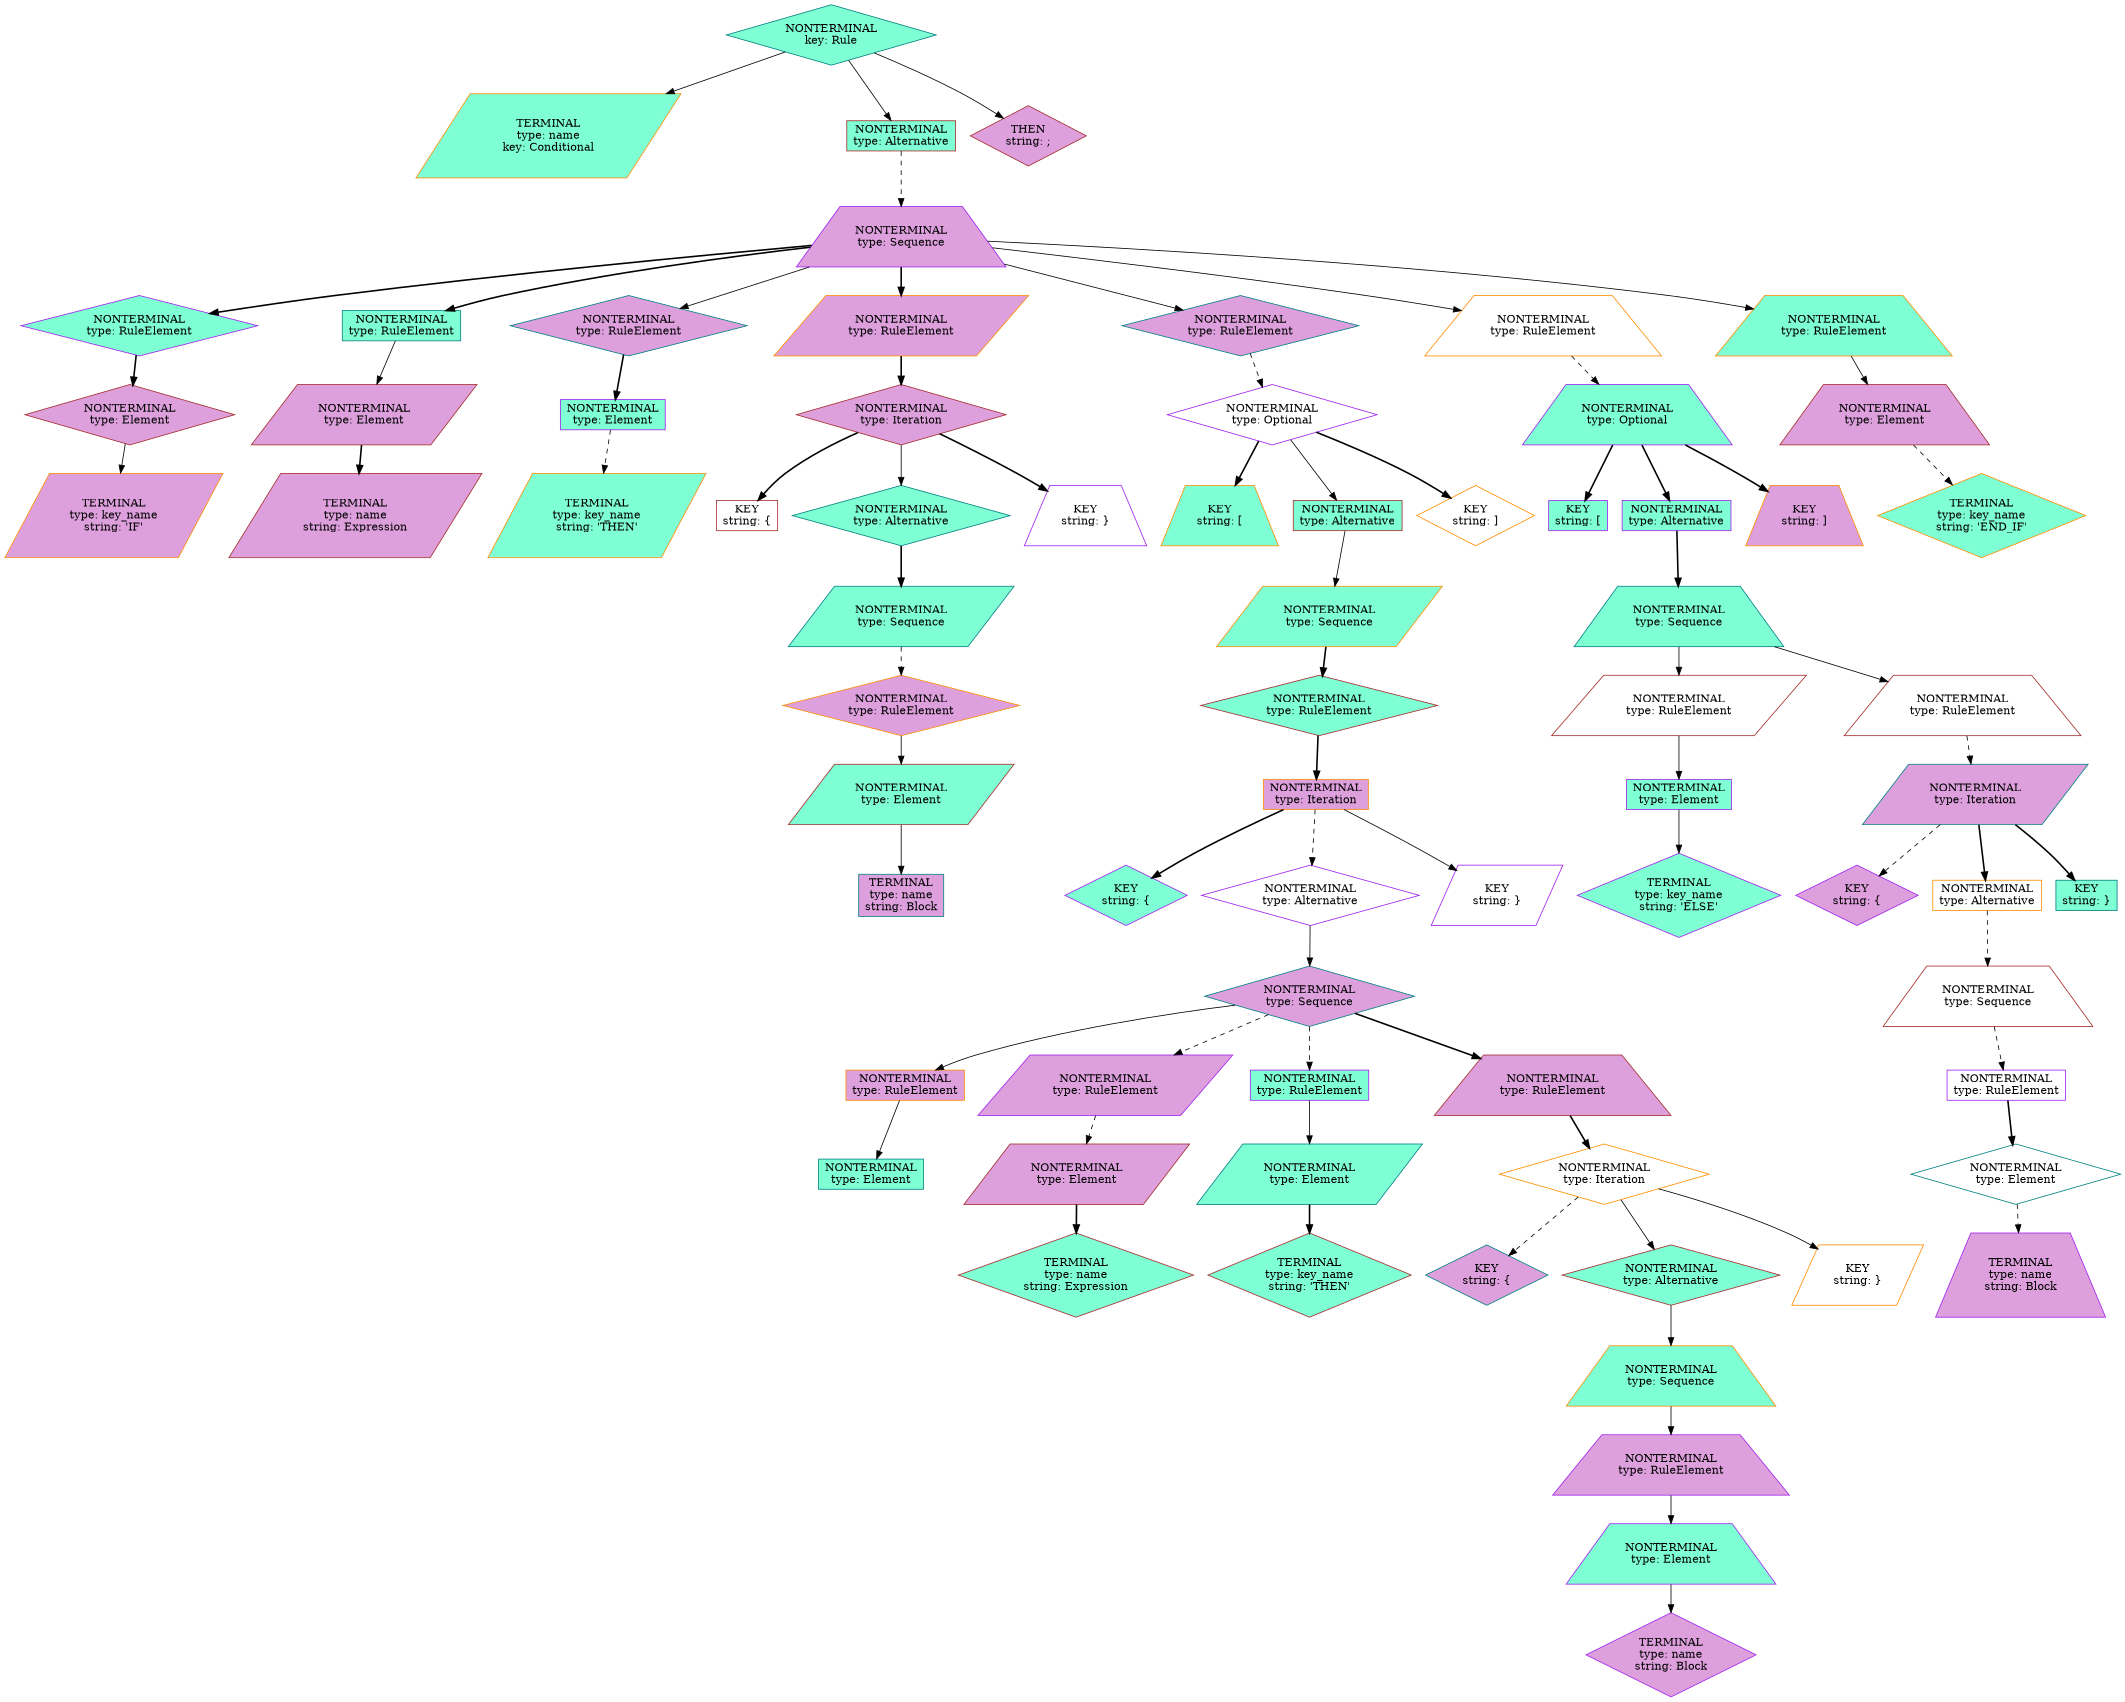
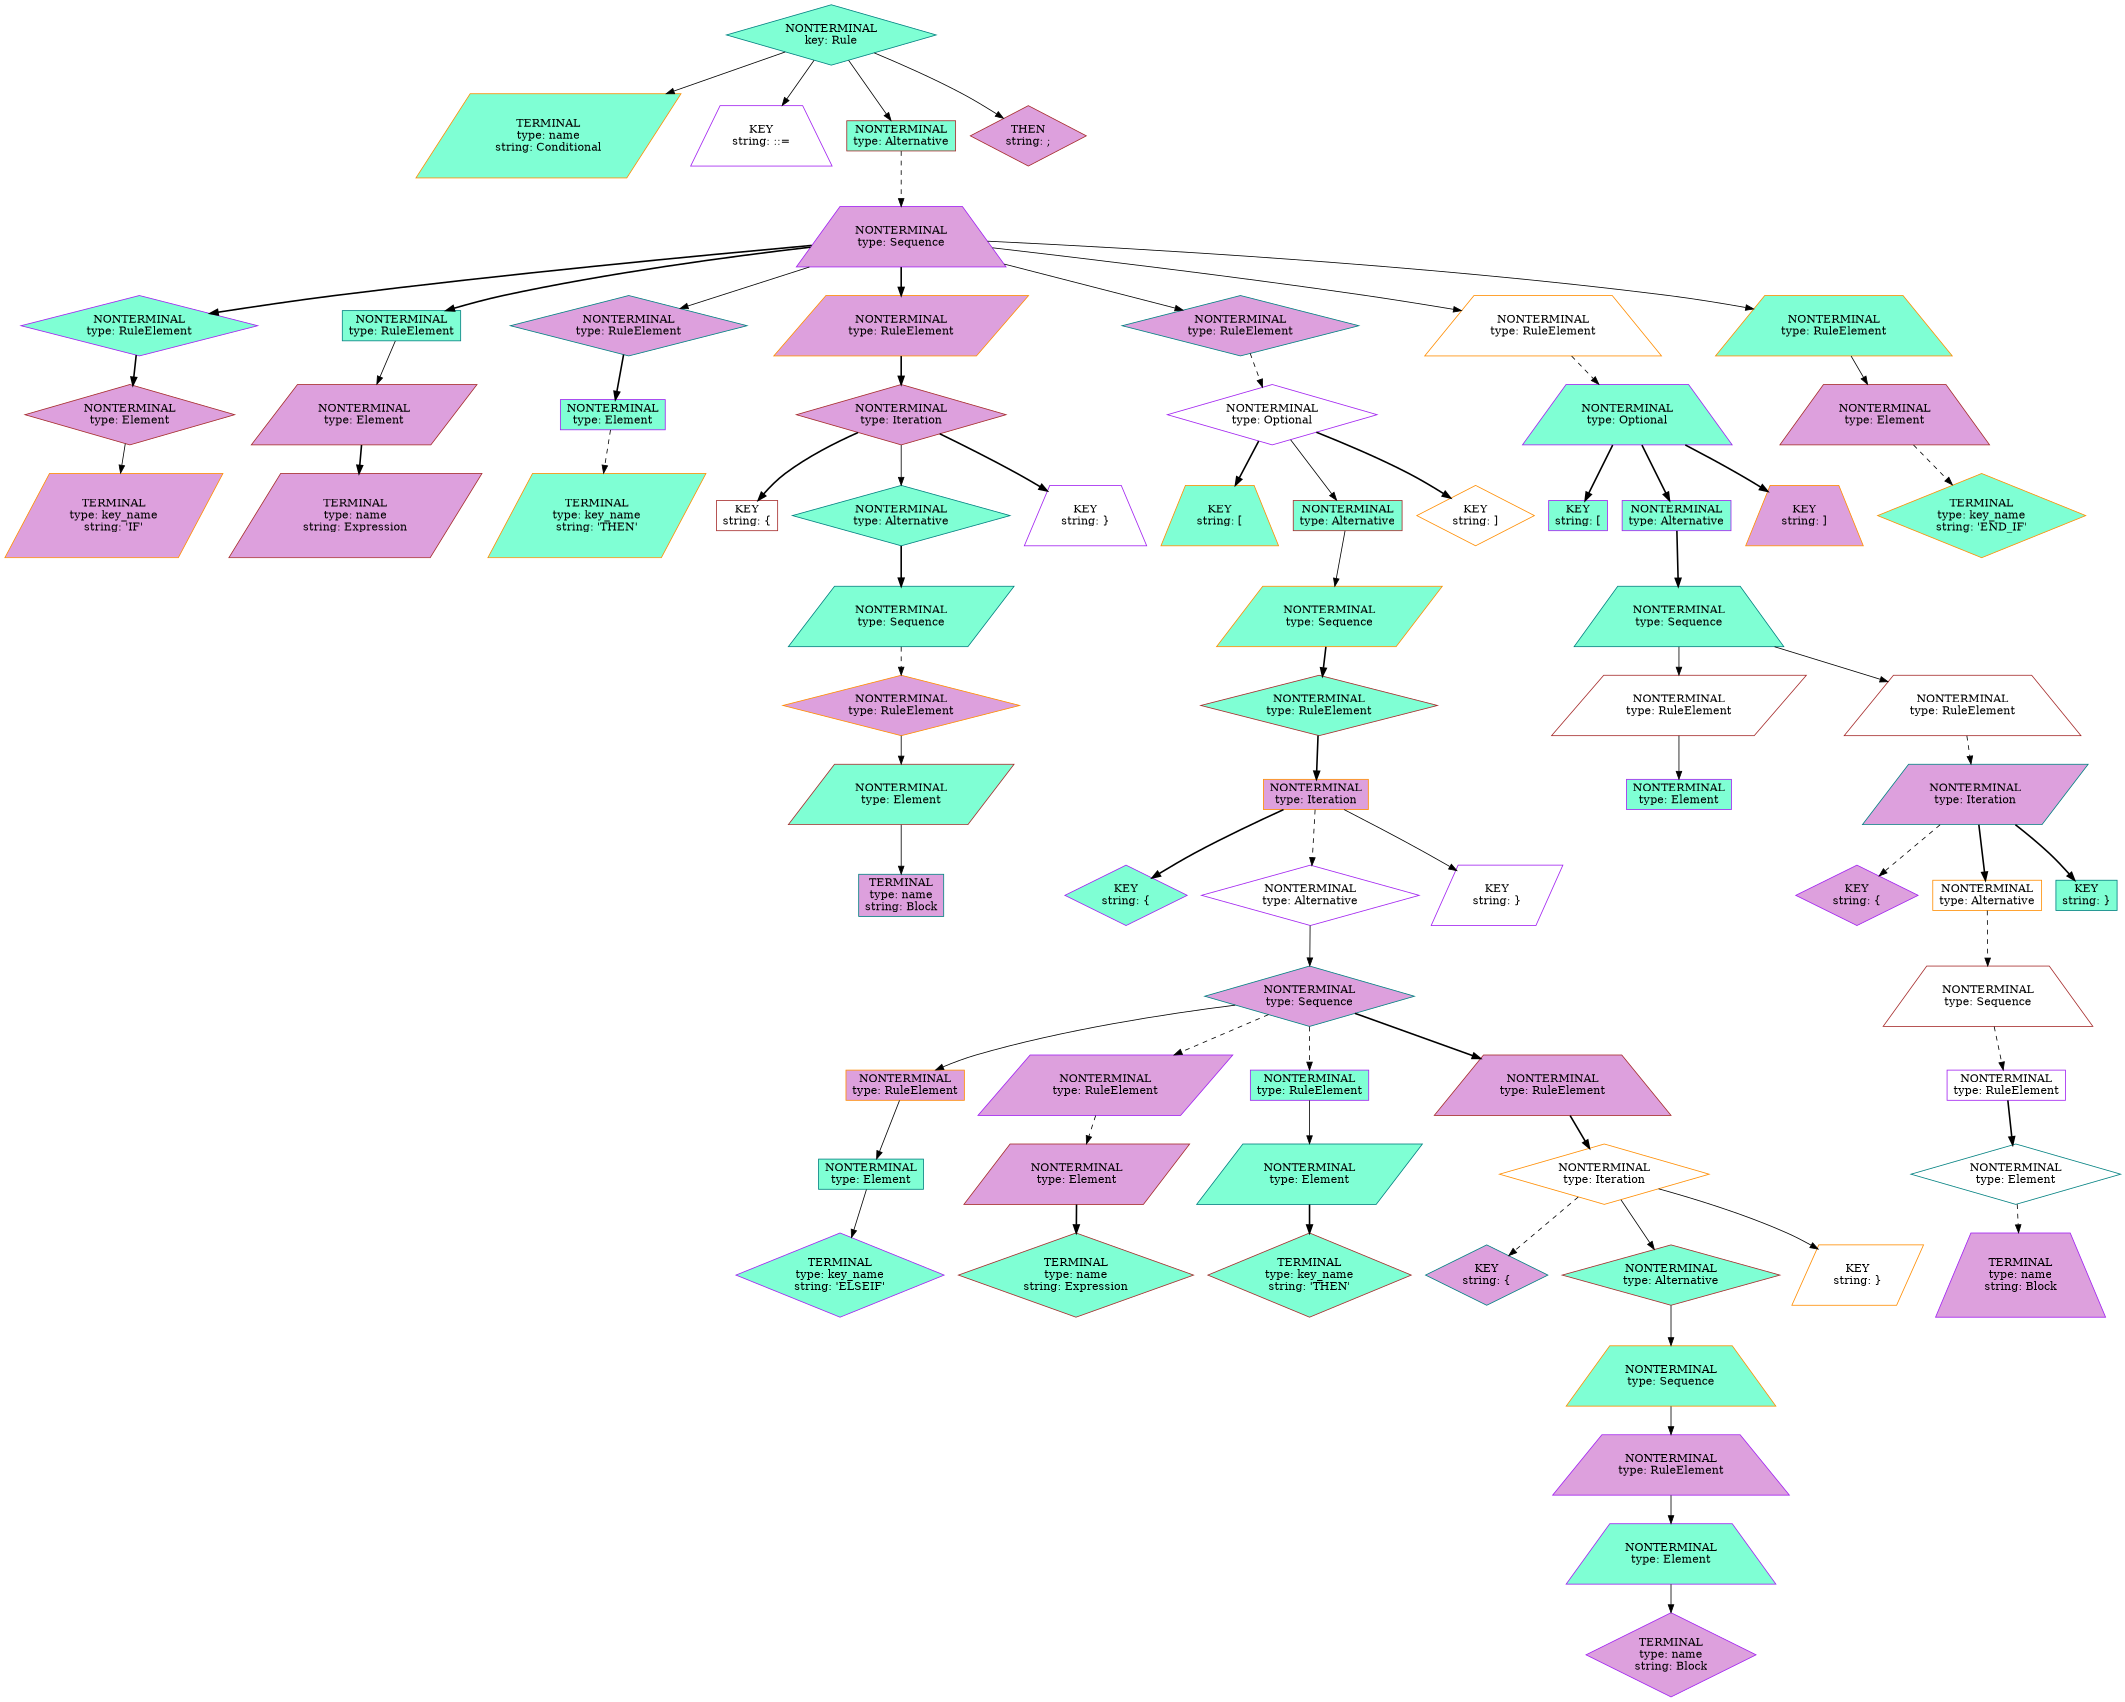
node "TERMINAL type: name key: Conditional": label "TERMINAL type: name key: Conditional" -> "TERMINAL type: name string: Conditional"
node "KEY string: ::=": added
node "TERMINAL type: key_name string: 'ELSE'": removed
node "TERMINAL type: key_name string: 'ELSEIF'": added
